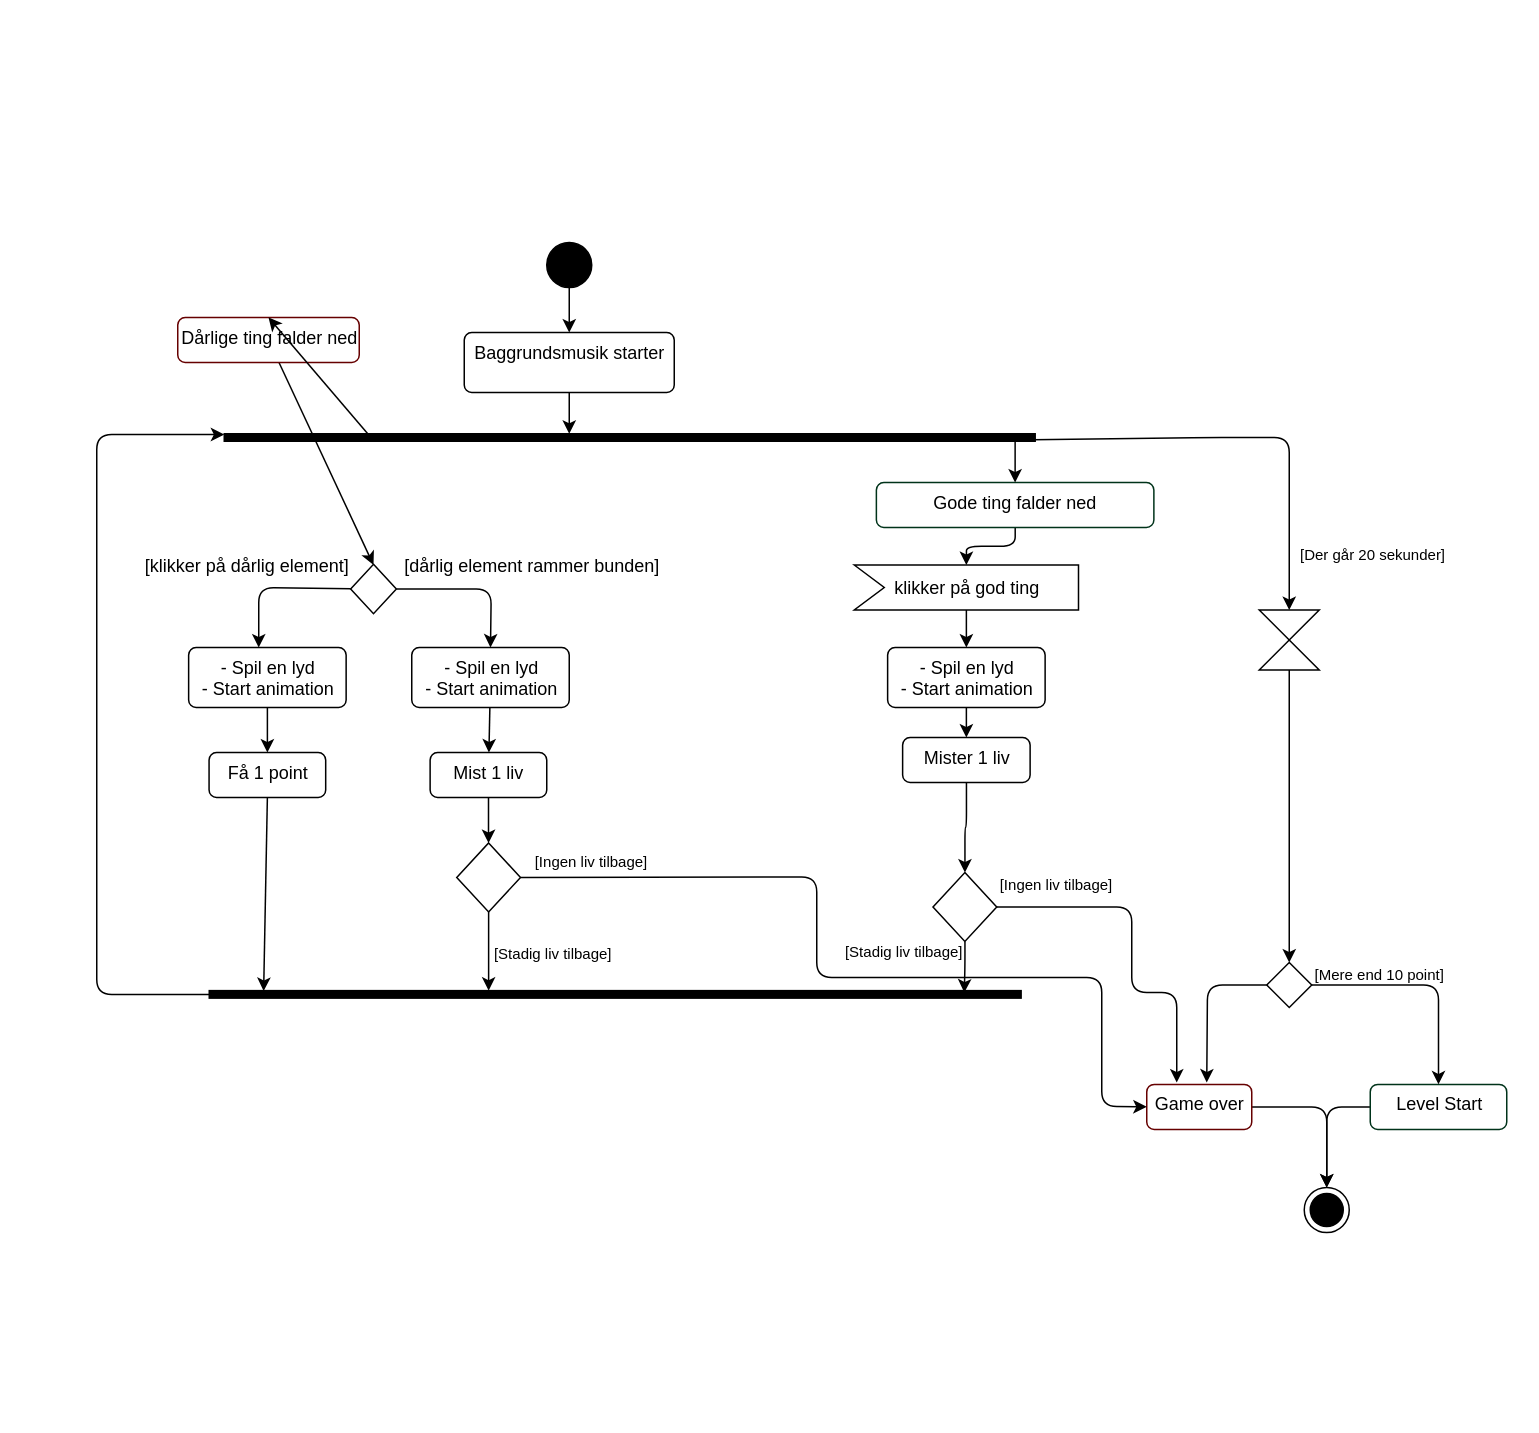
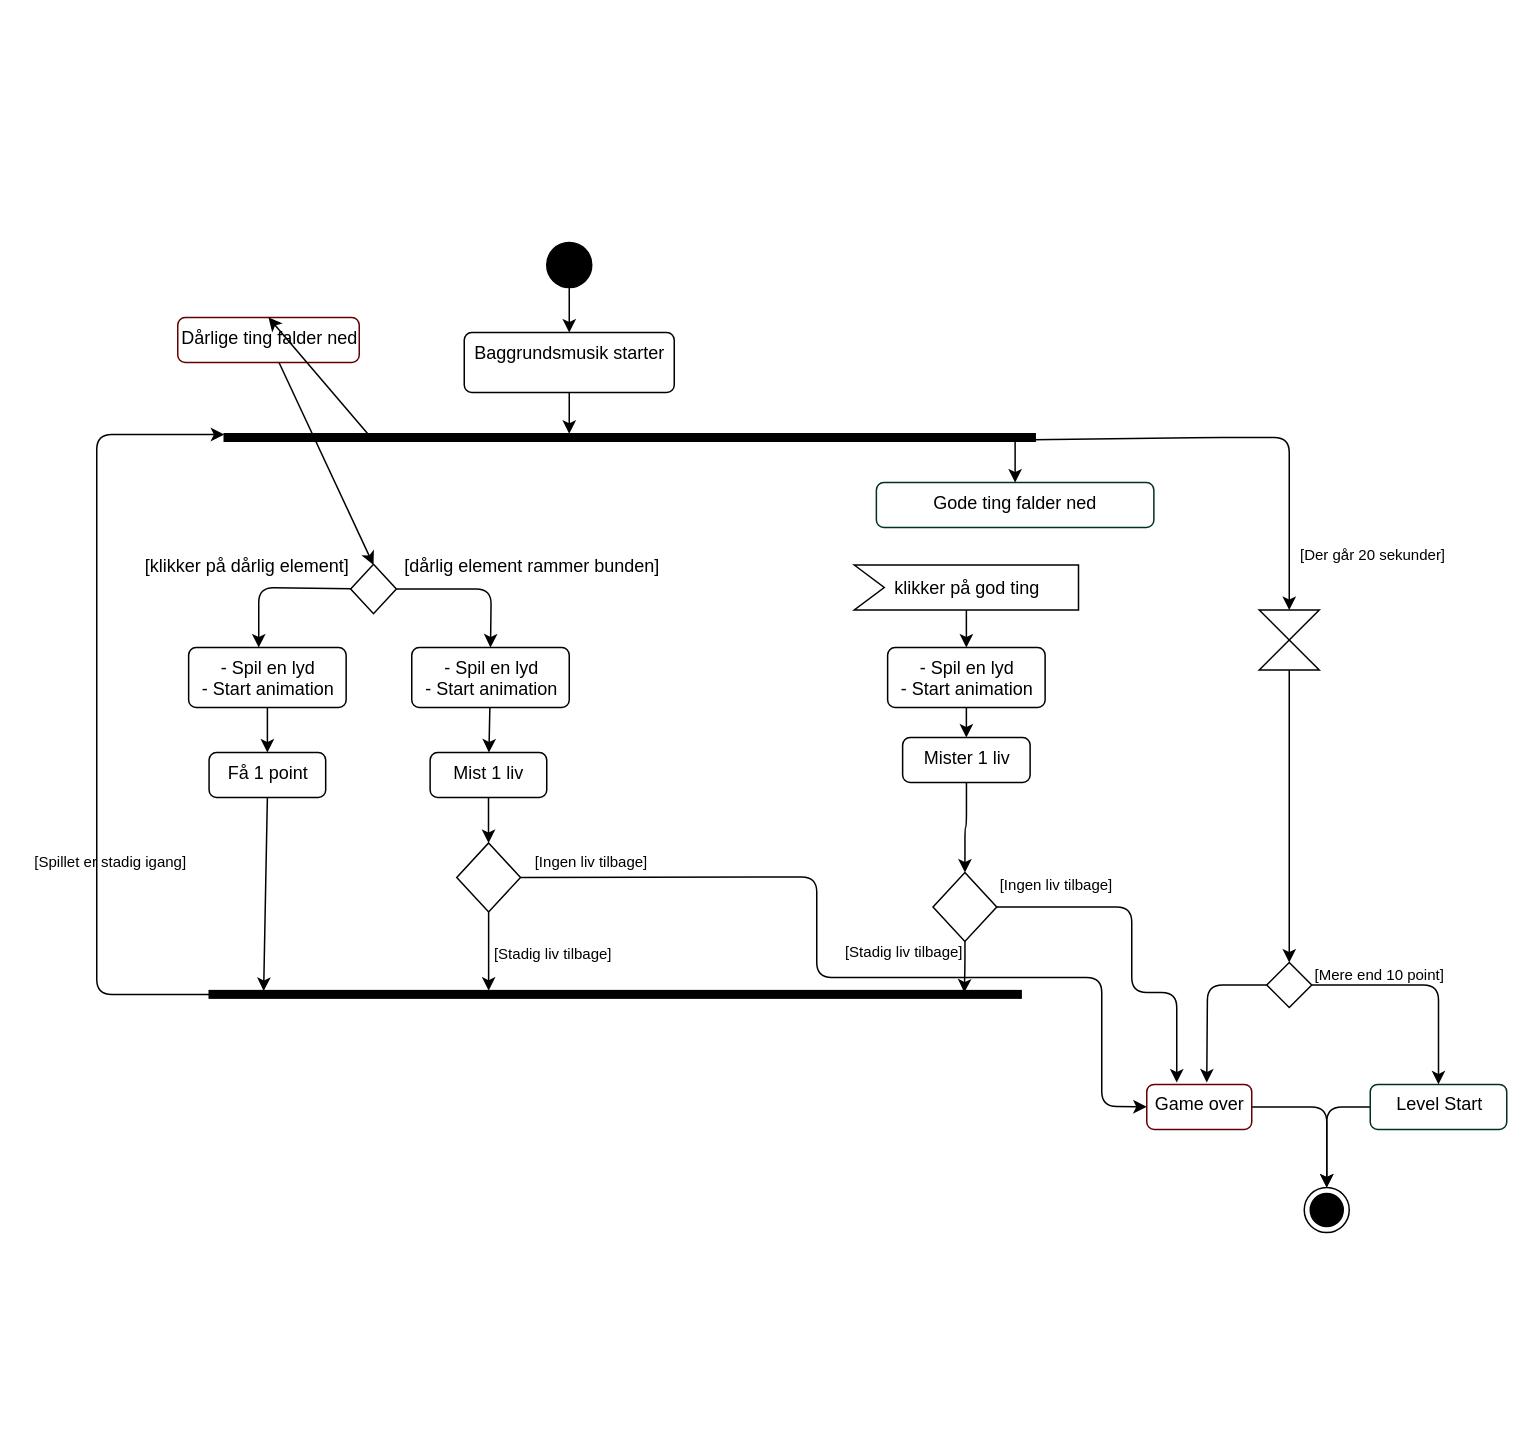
edge "Gode ting falder ned" -> "klikker på god ting": removed
node "[Spillet er stadig igang]": added
